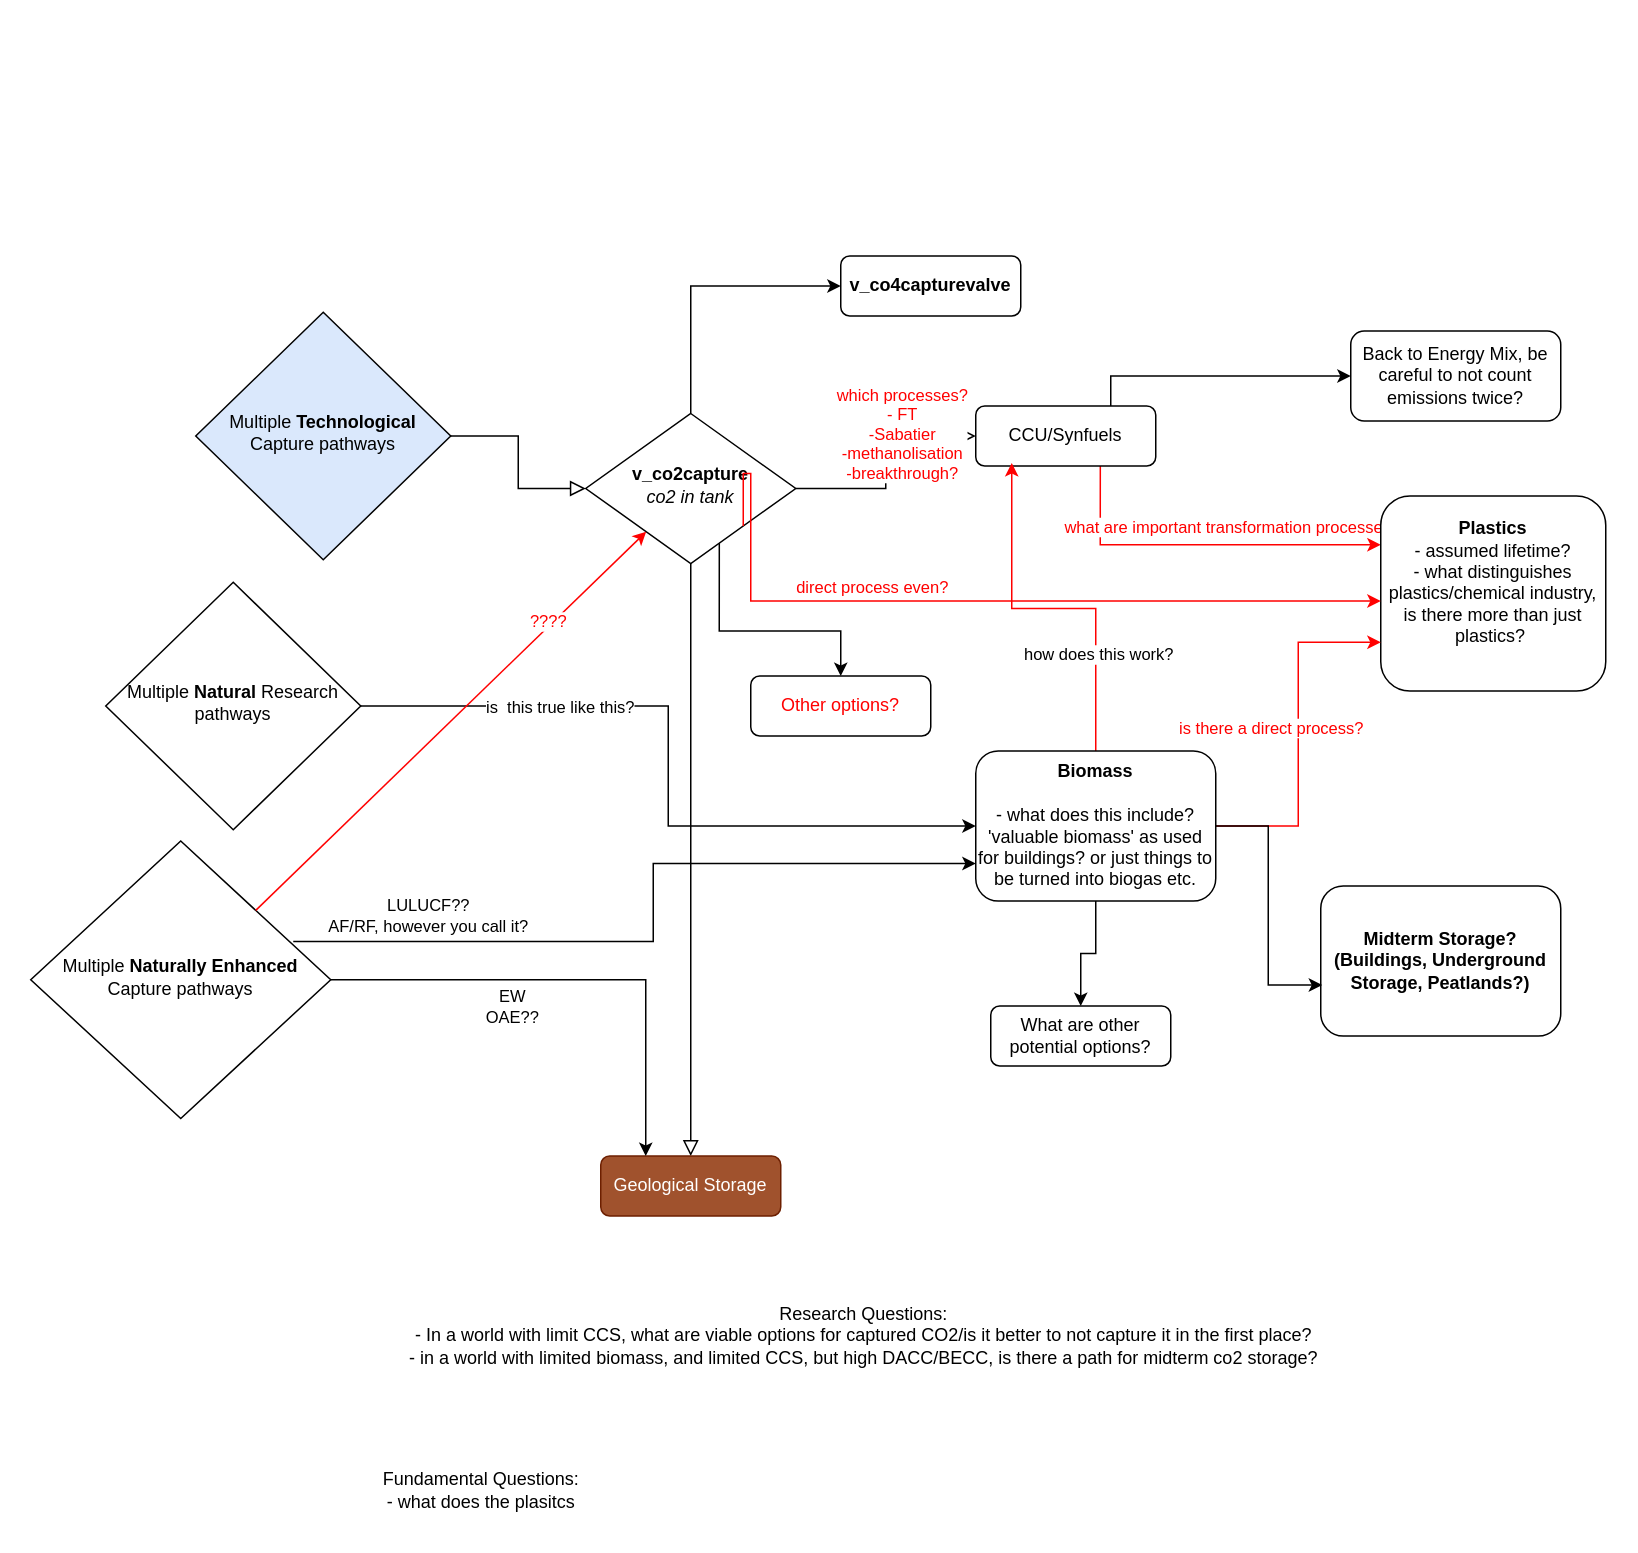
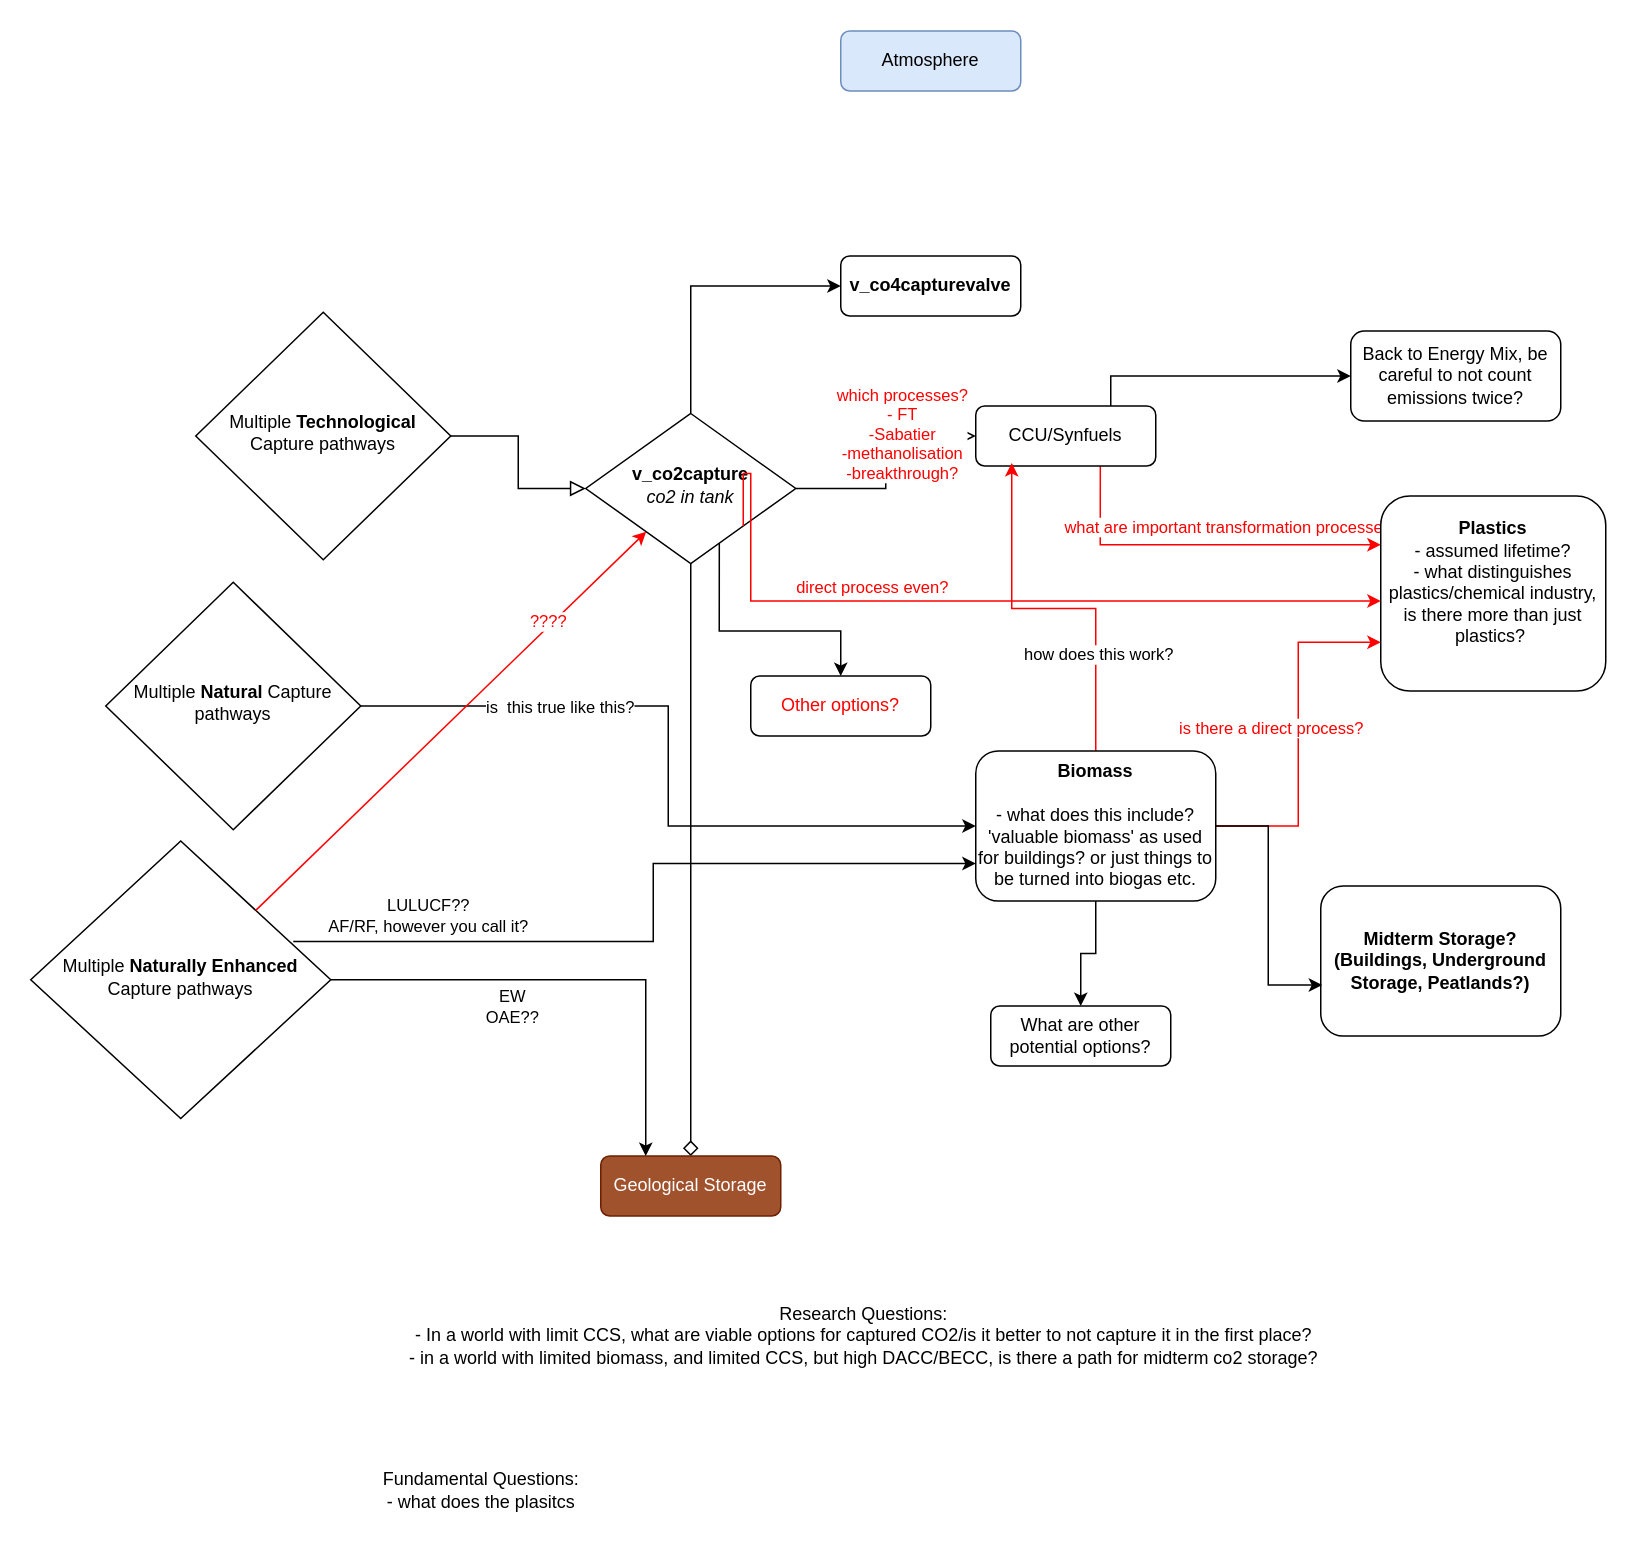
node "Atmosphere": added
node "Multiple Technological Capture pathways": fillcolor #dae8fc -> #ffffff
node "Multiple Natural Research pathways": label "Multiple Natural Research pathways" -> "Multiple Natural Capture pathways"
edge "v_co2capture co2 in tank" -> "Geological Storage": arrowhead block -> diamond
